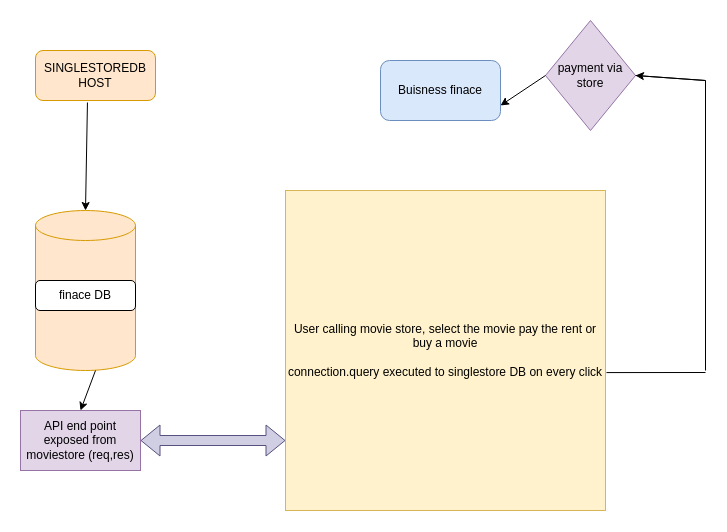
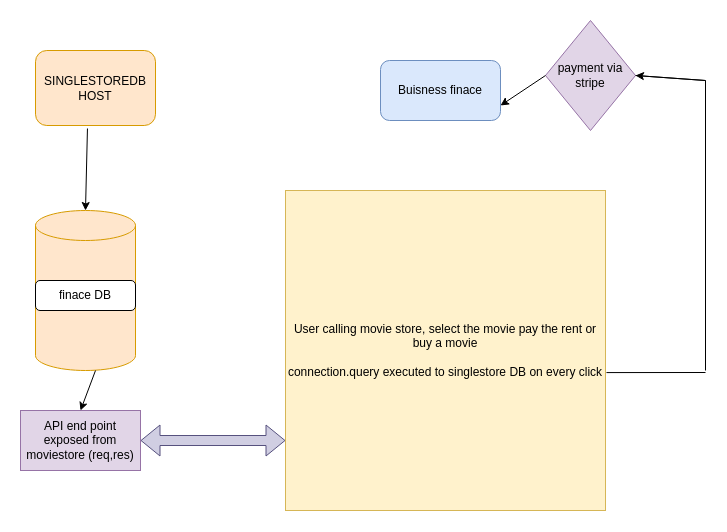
node "SINGLESTOREDB HOST": size 120x50 -> 120x75
node "payment via store": label "payment via store" -> "payment via stripe"
